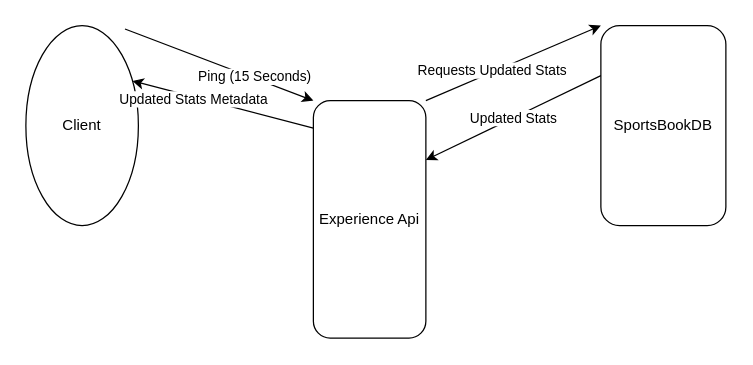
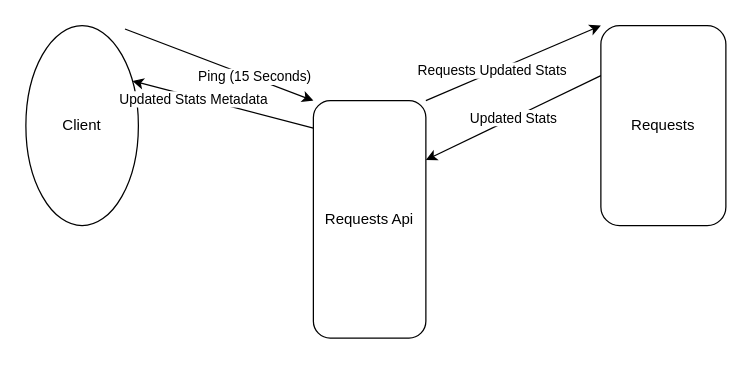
node "SportsBookDB": label "SportsBookDB" -> "Requests"
node "Experience Api": label "Experience Api" -> "Requests Api"
